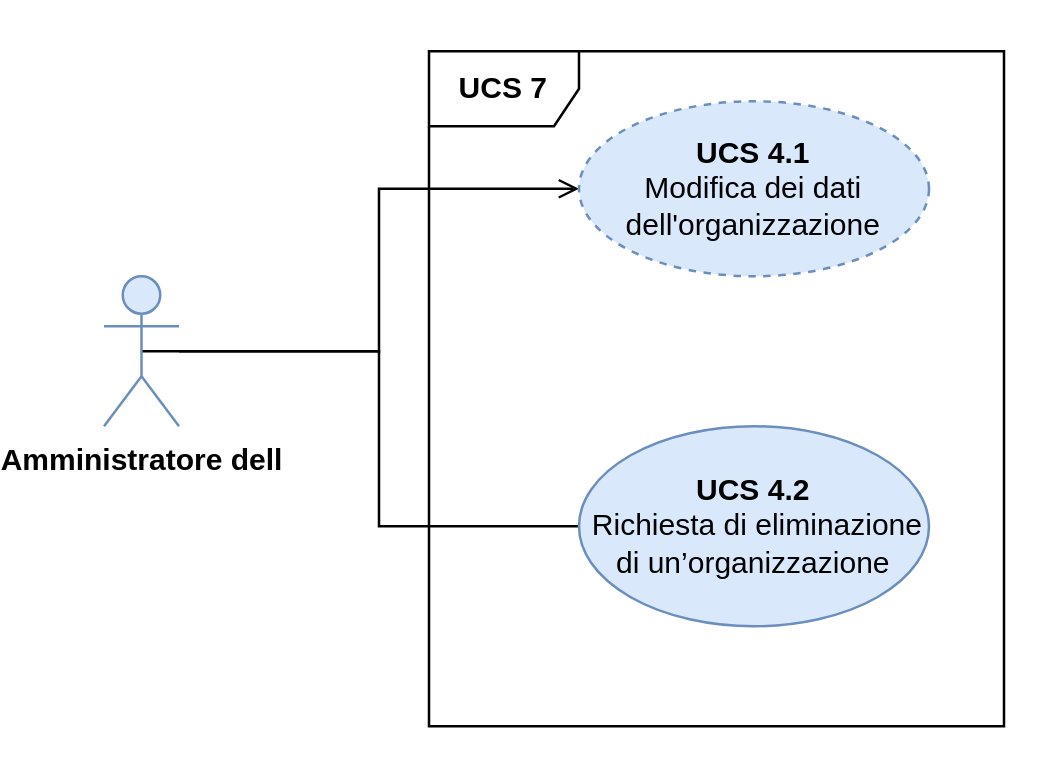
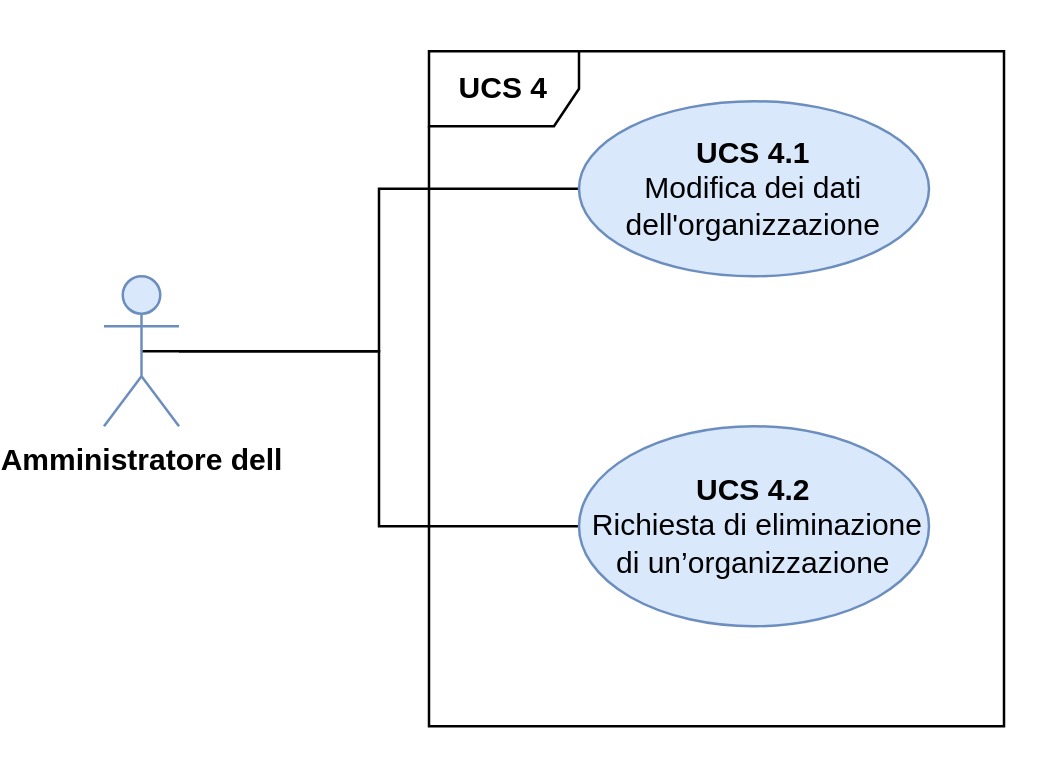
node "UCS 7": label "UCS 7" -> "UCS 4"
edge "Amministratore dell" -> "UCS 4.1 Modifica dei dati dell'organizzazione": arrowhead open -> none
node "UCS 4.1 Modifica dei dati dell'organizzazione": style dashed -> solid
